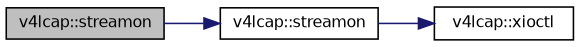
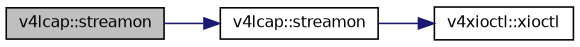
node "v4lcap::xioctl": label "v4lcap::xioctl" -> "v4xioctl::xioctl"
